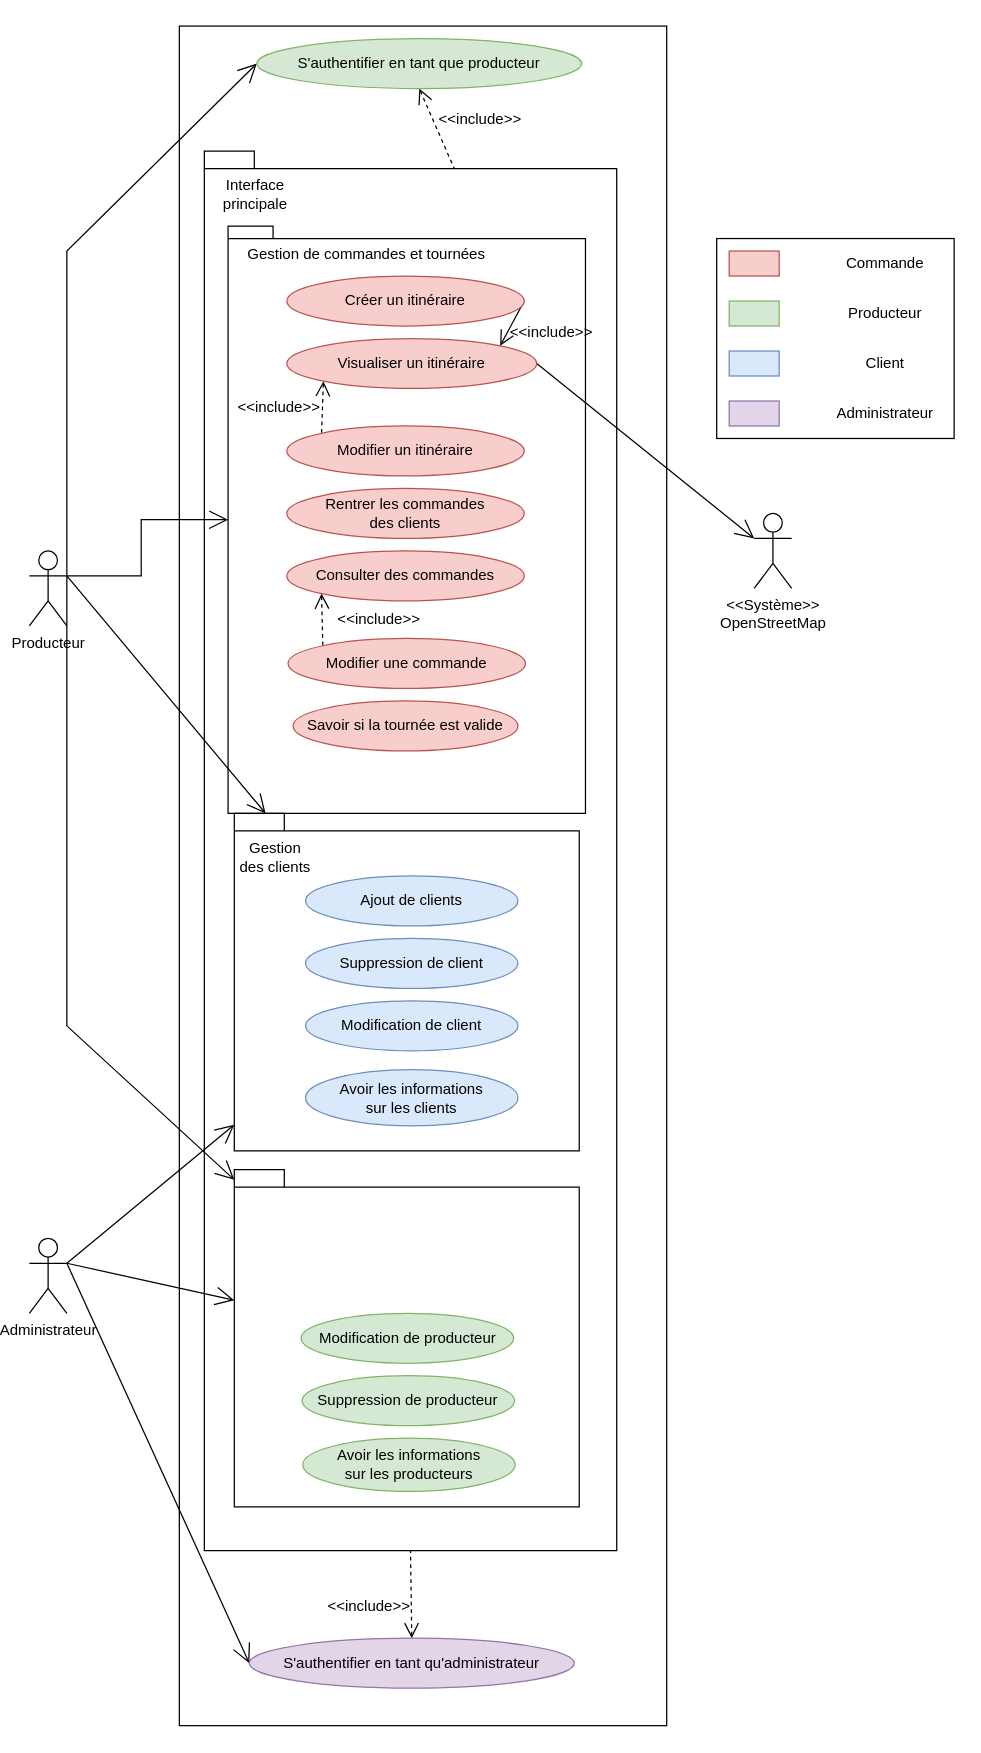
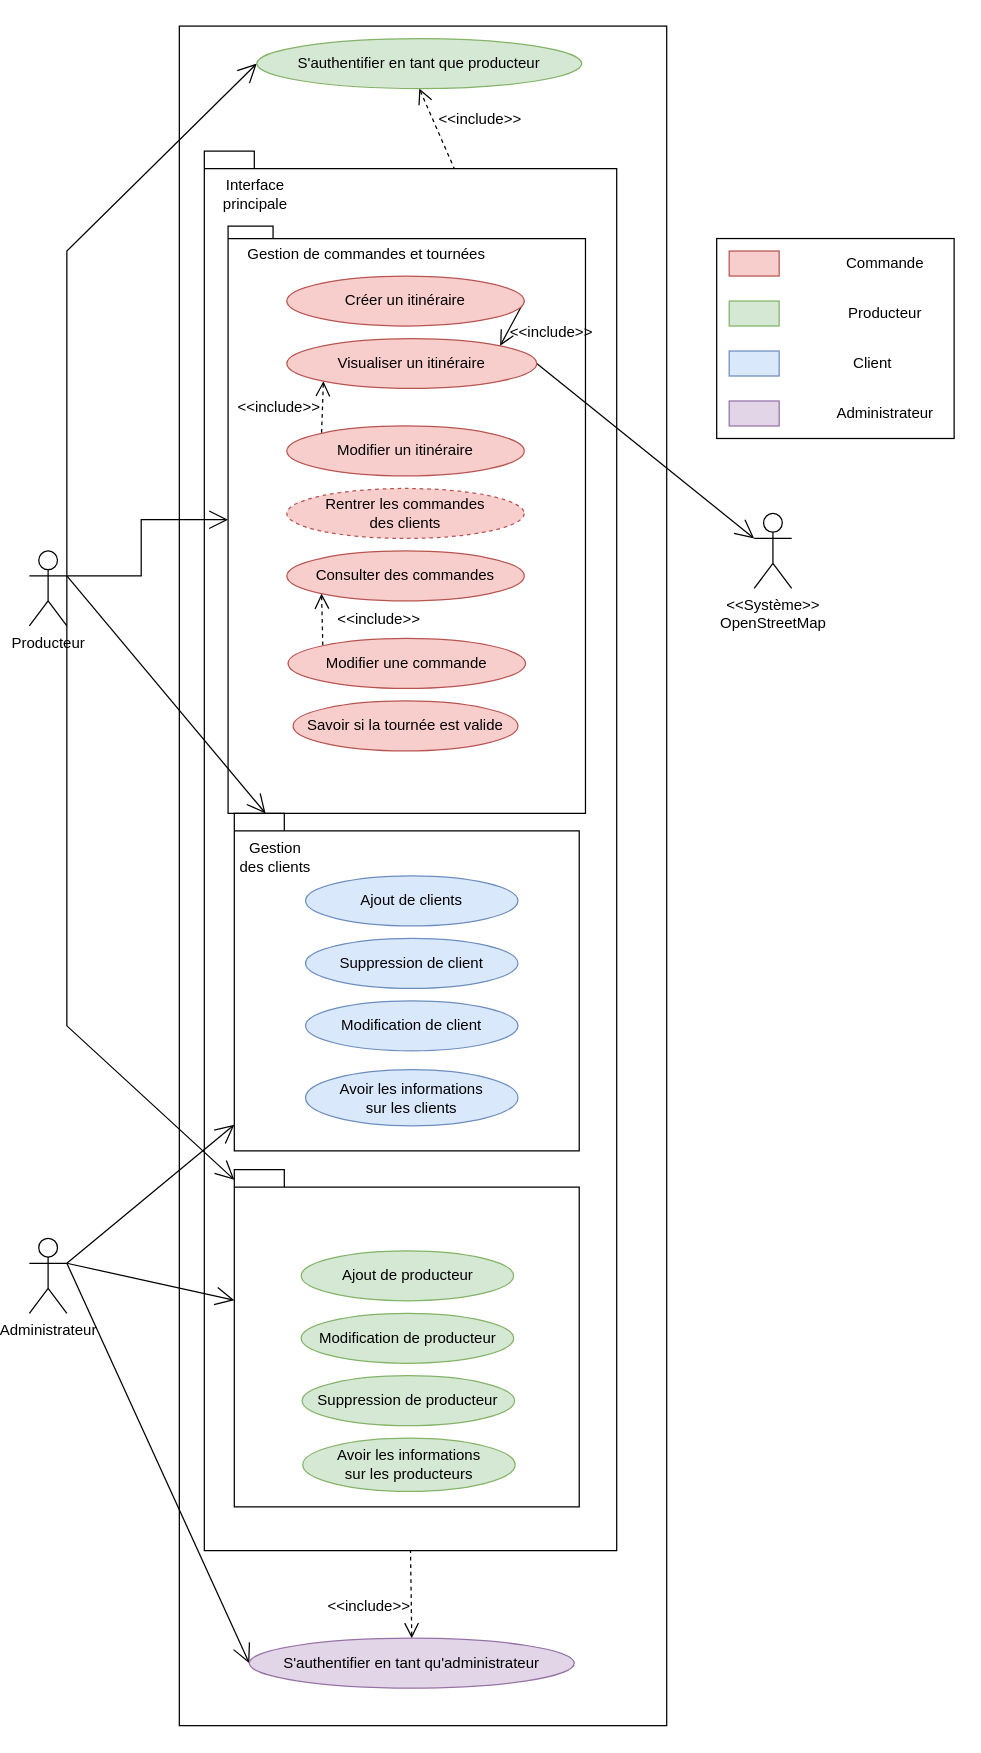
node "Client": moved (886, 363) -> (873, 363)
node "Rentrer les commandes des clients": style solid -> dashed
node "Ajout de producteur": added
